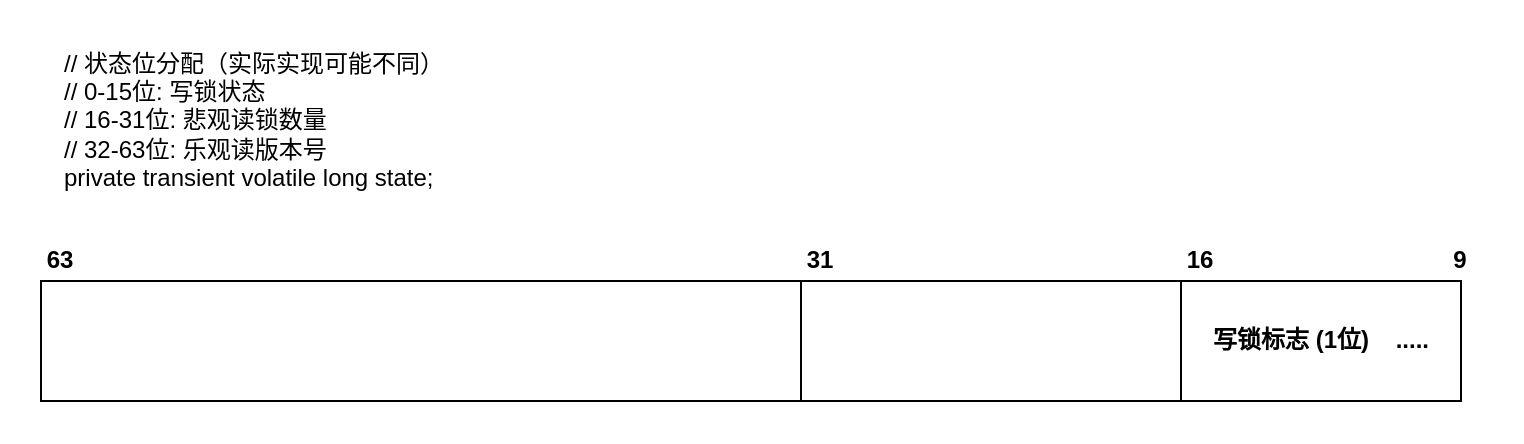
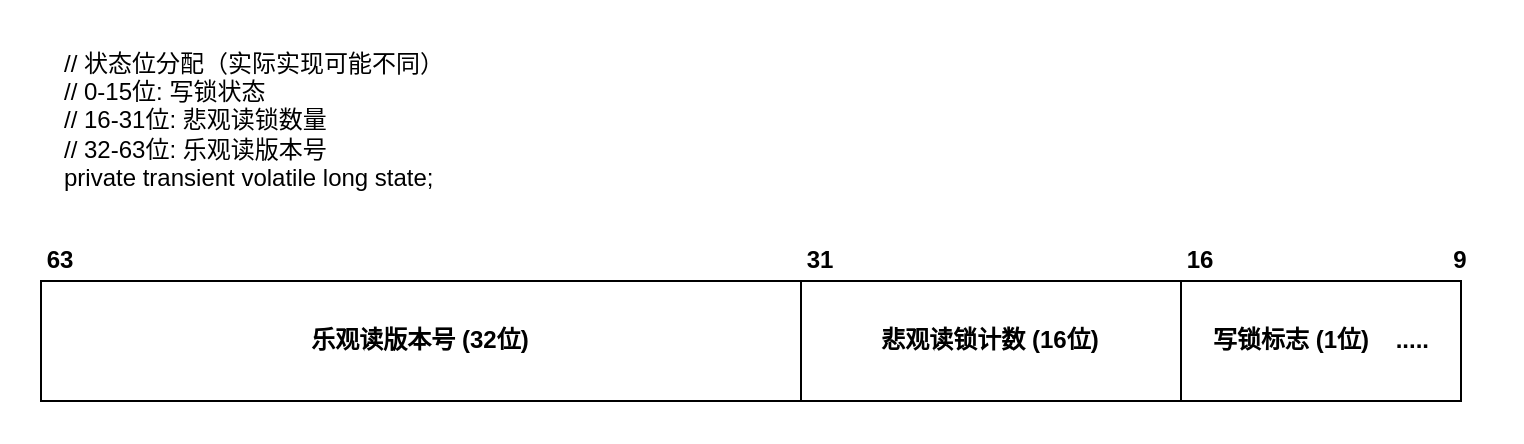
node "乐观读版本号 (32位)": added
node "悲观读锁计数 (16位)": added
